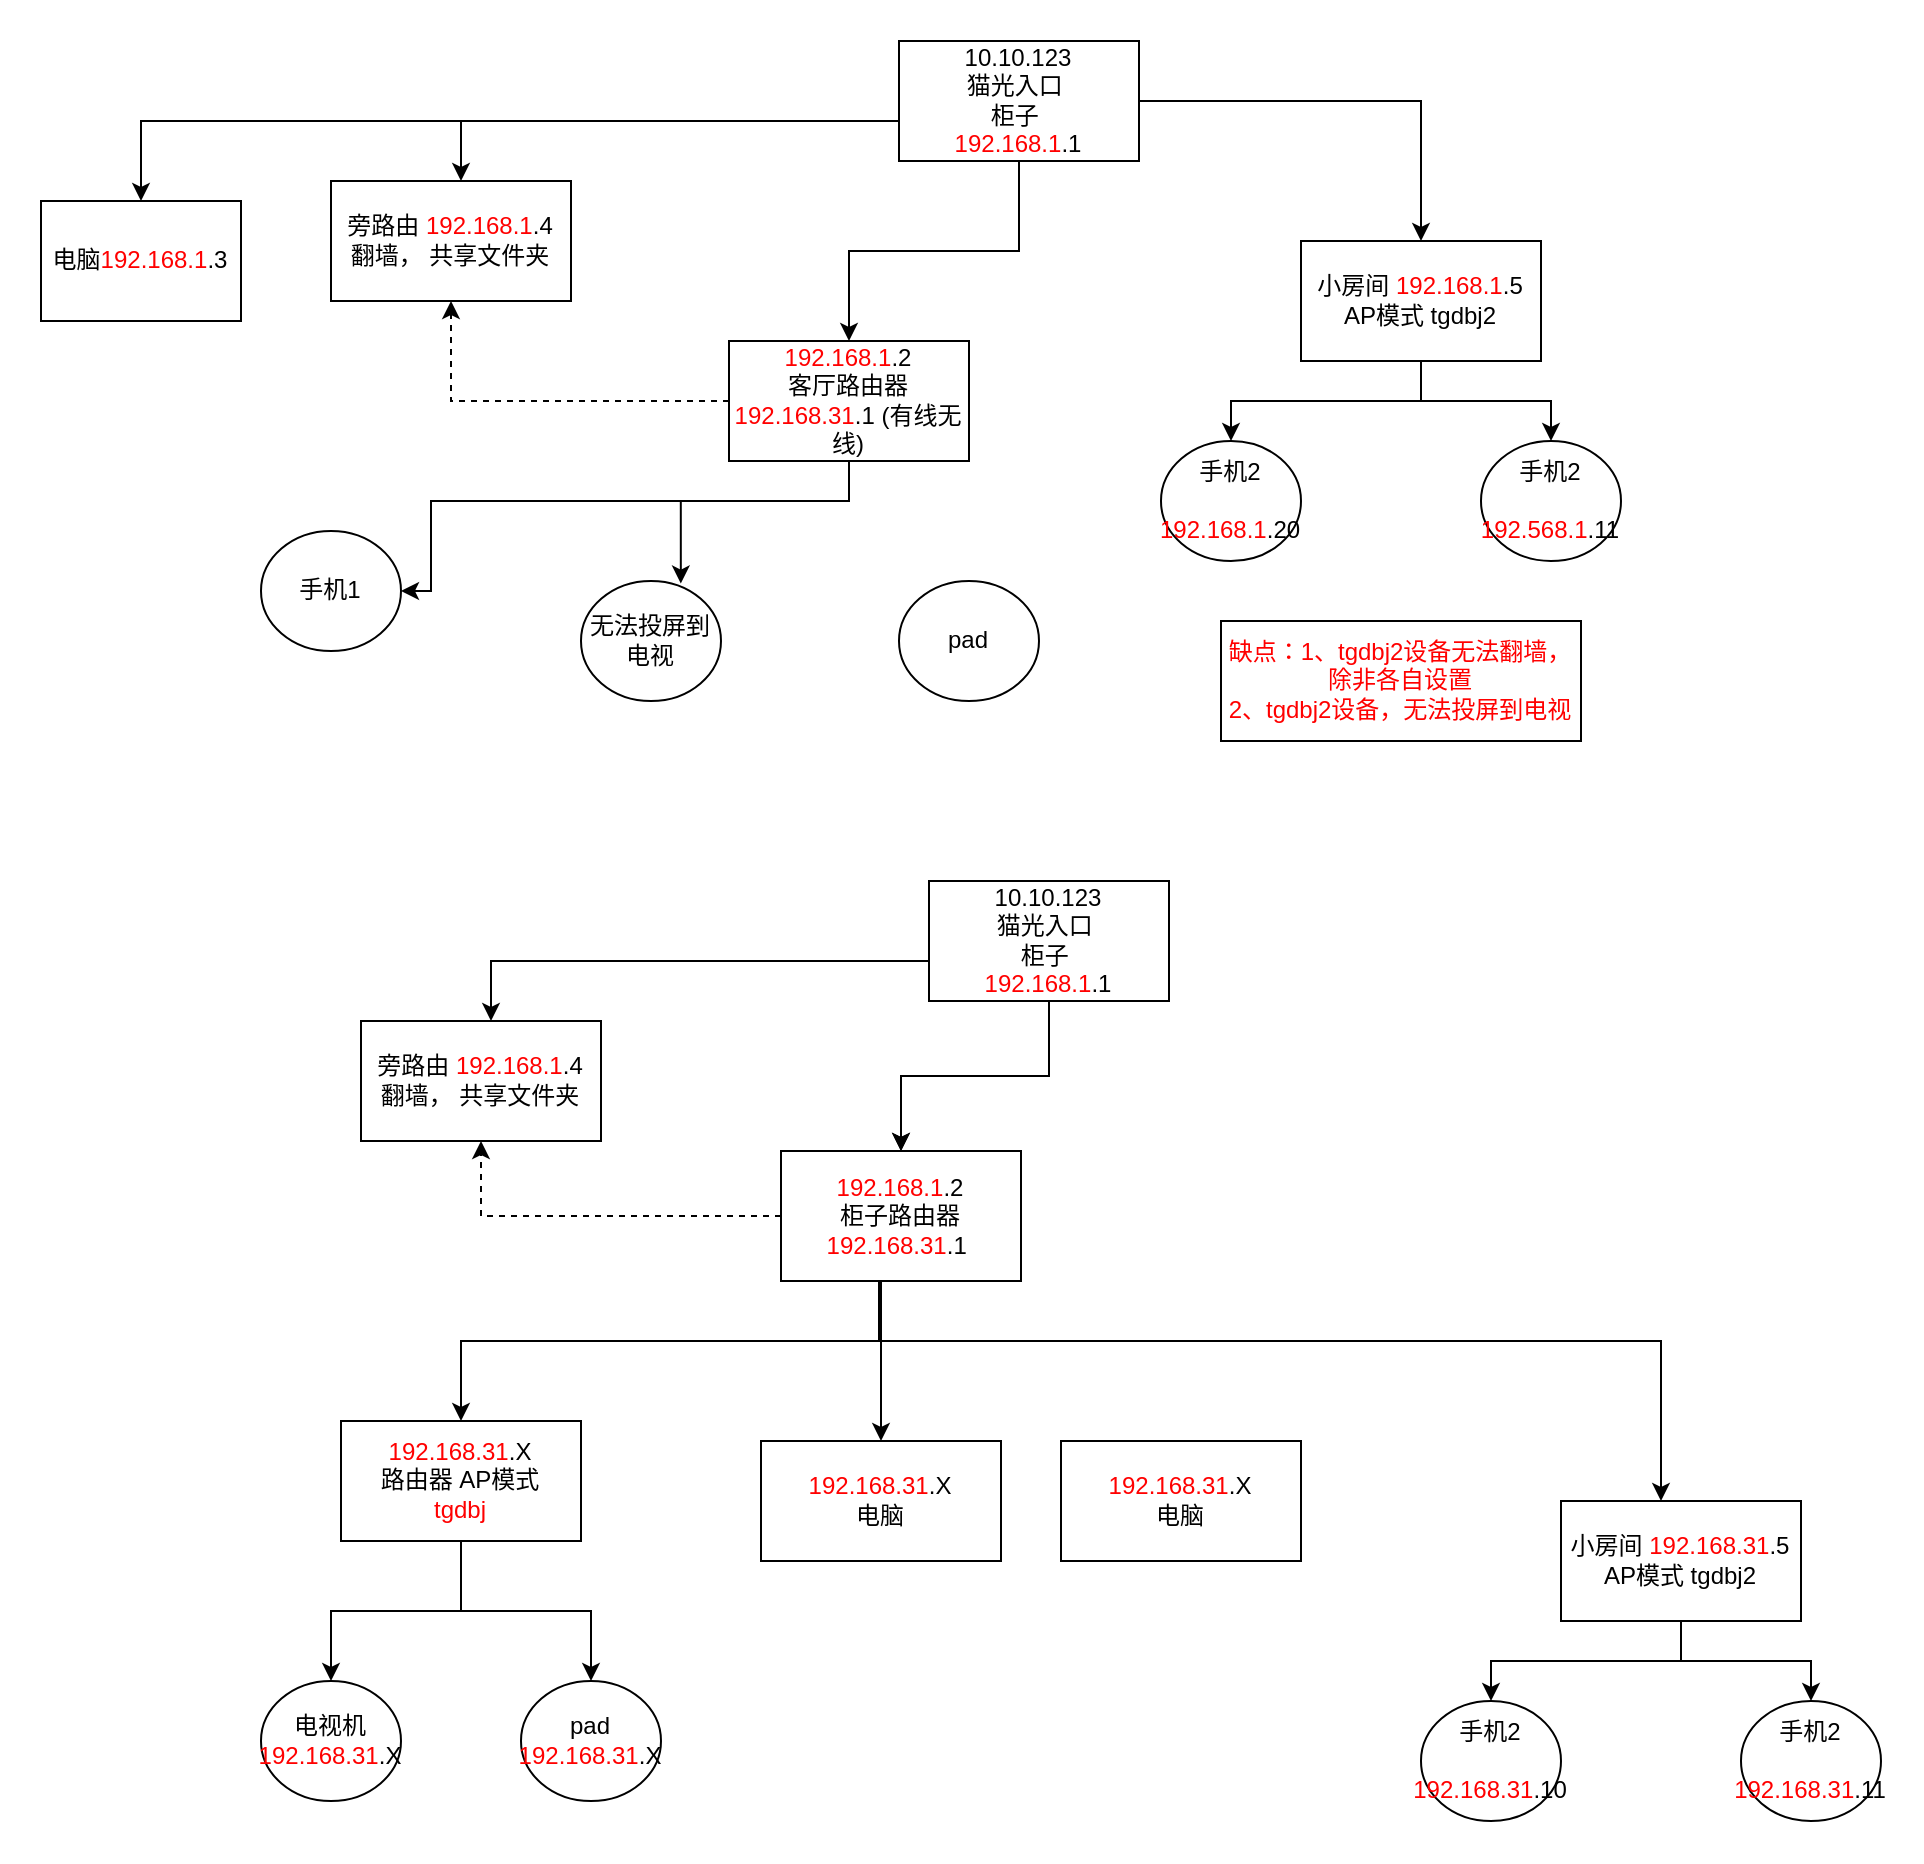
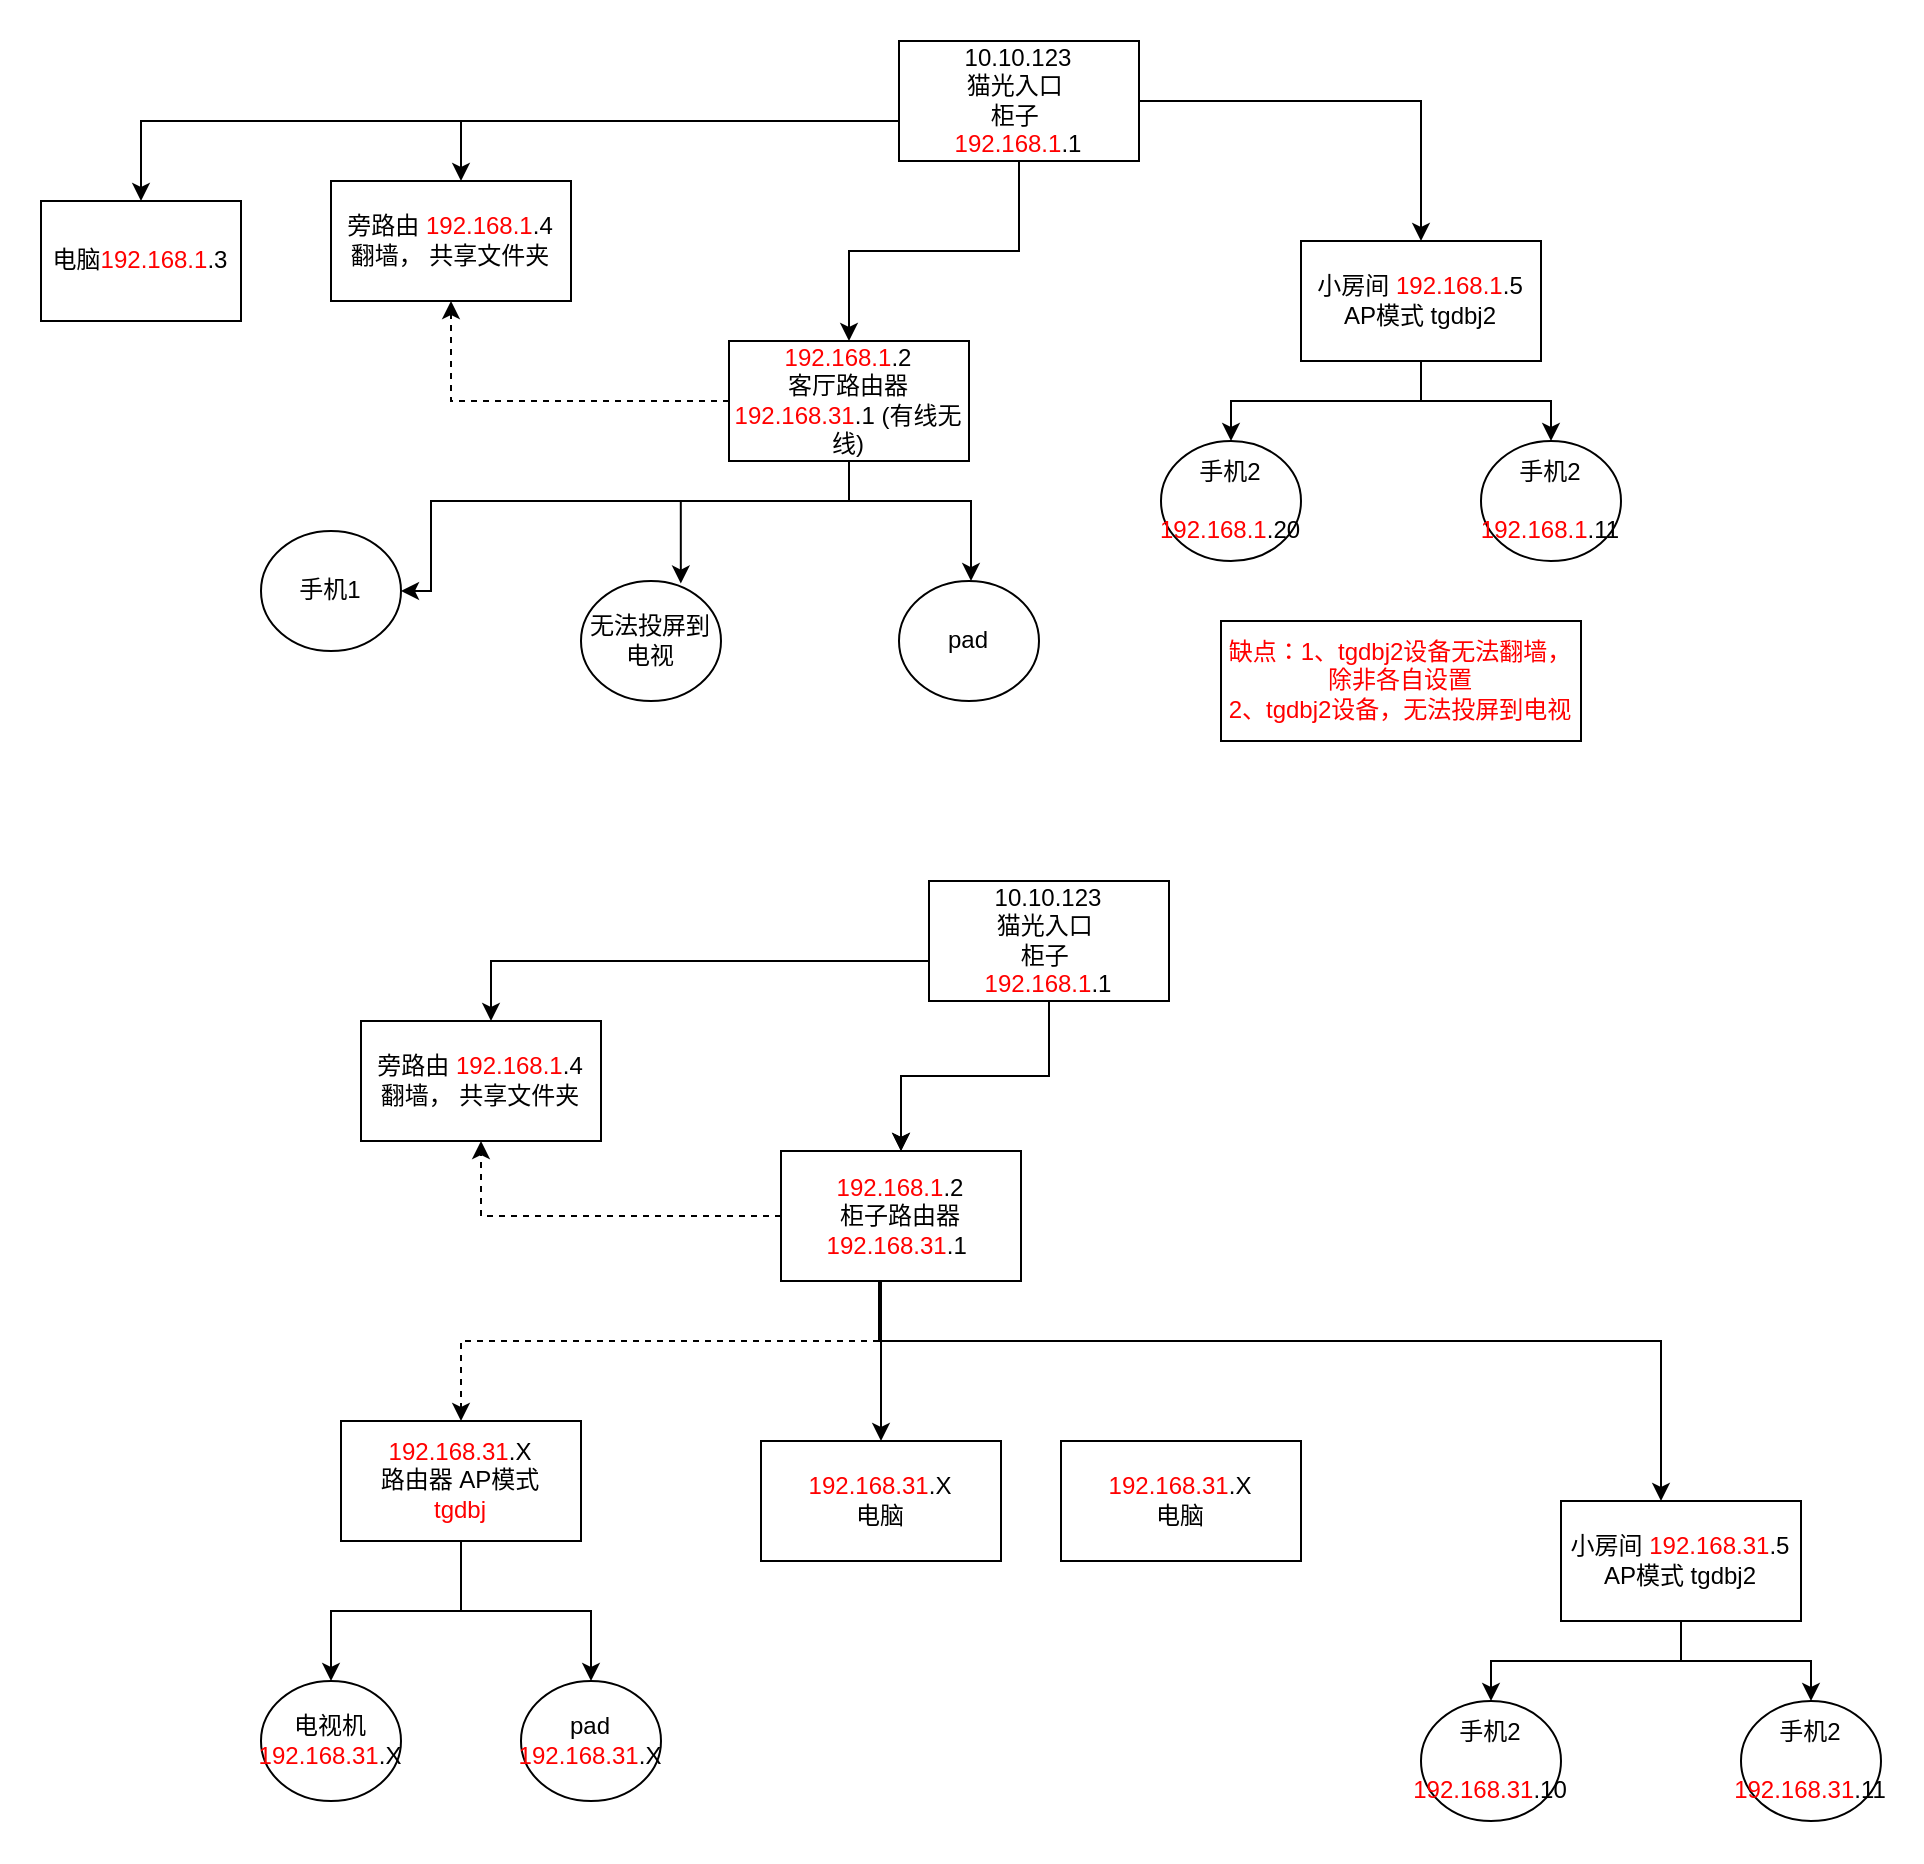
edge "192.168.1.2 客厅路由器 192.168.31.1 (有线无线)" -> "pad": added
node "手机2 192.568.1.11": label "手机2 192.568.1.11" -> "手机2 192.168.1.11"
edge "192.168.1.2 柜子路由器 192.168.31.1" -> "192.168.31.X 路由器 AP模式 tgdbj": style solid -> dashed
